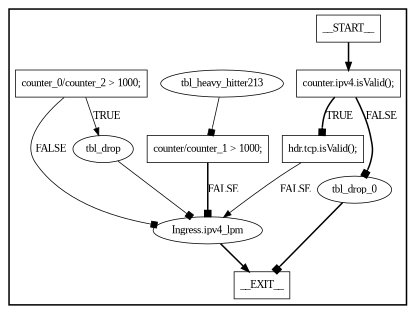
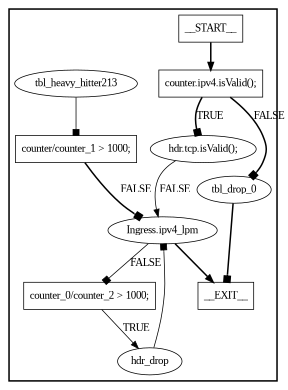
node "tbl_drop": label "tbl_drop" -> "hdr_drop"
node "hdr.tcp.isValid();": shape box -> ellipse
edge "counter_0/counter_2 > 1000;" -> "Ingress.ipv4_lpm": reversed
